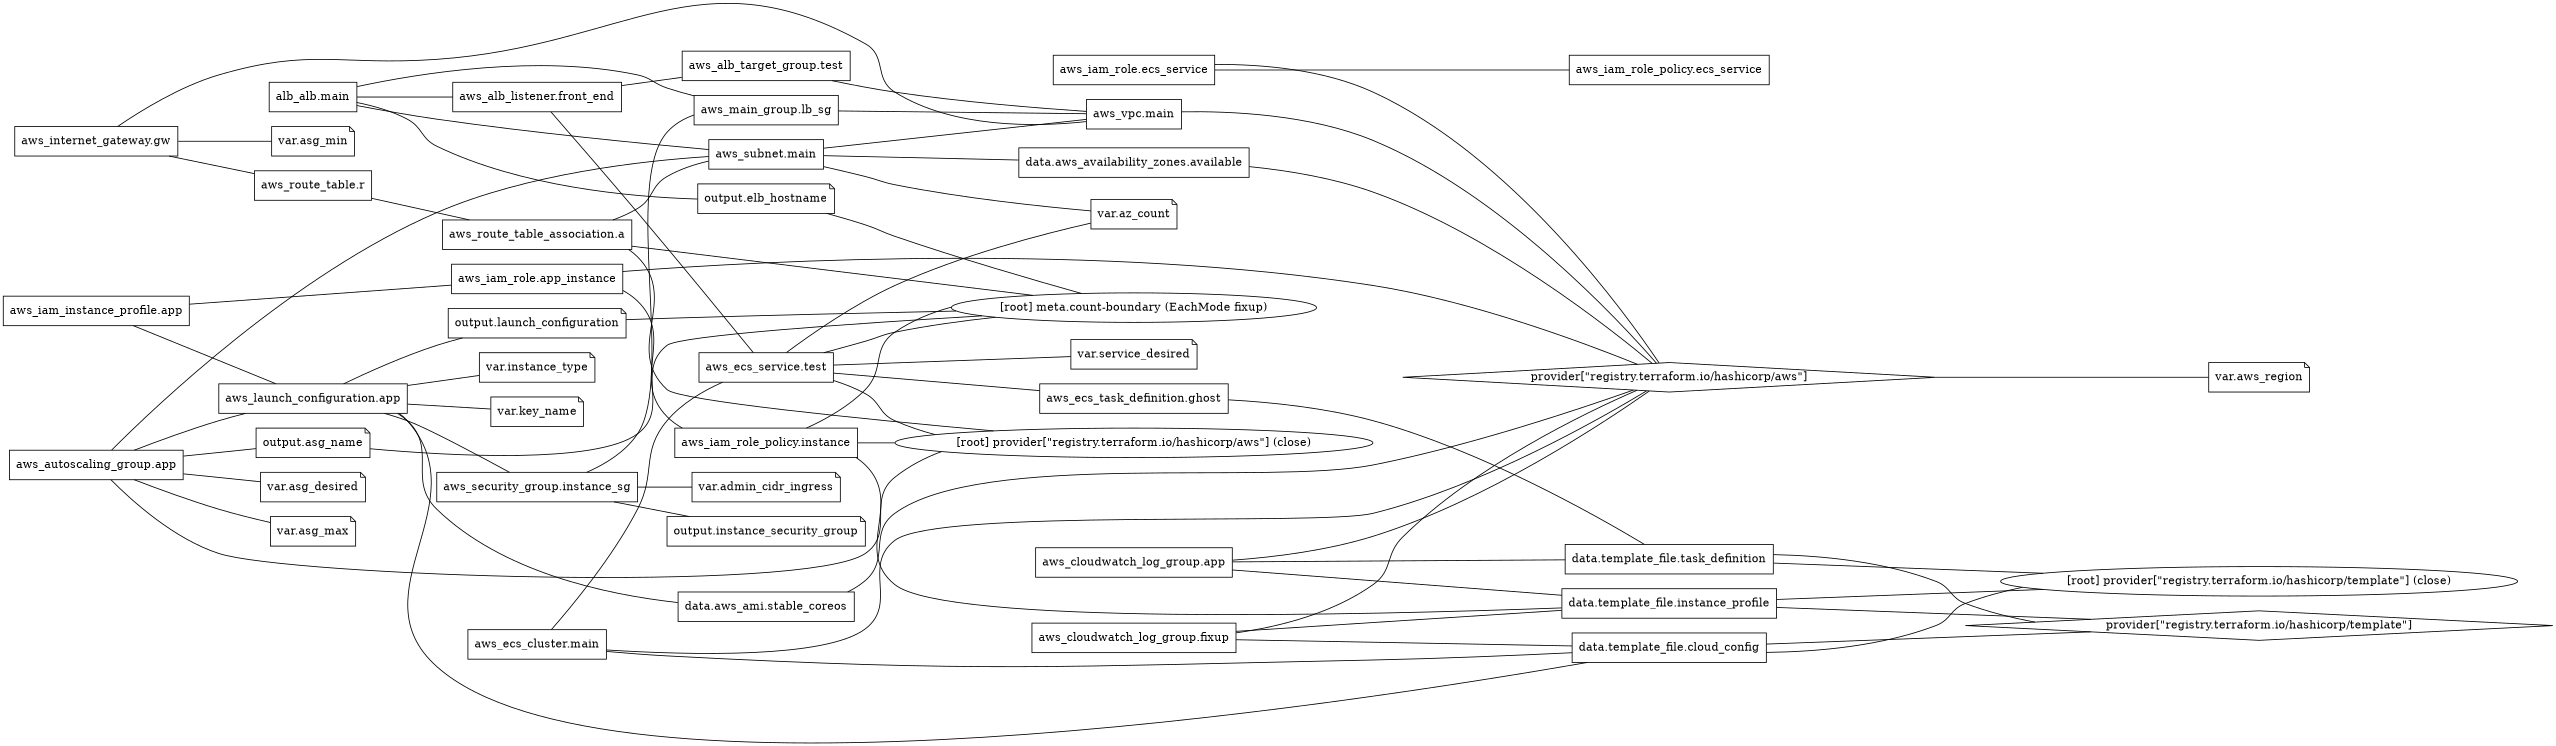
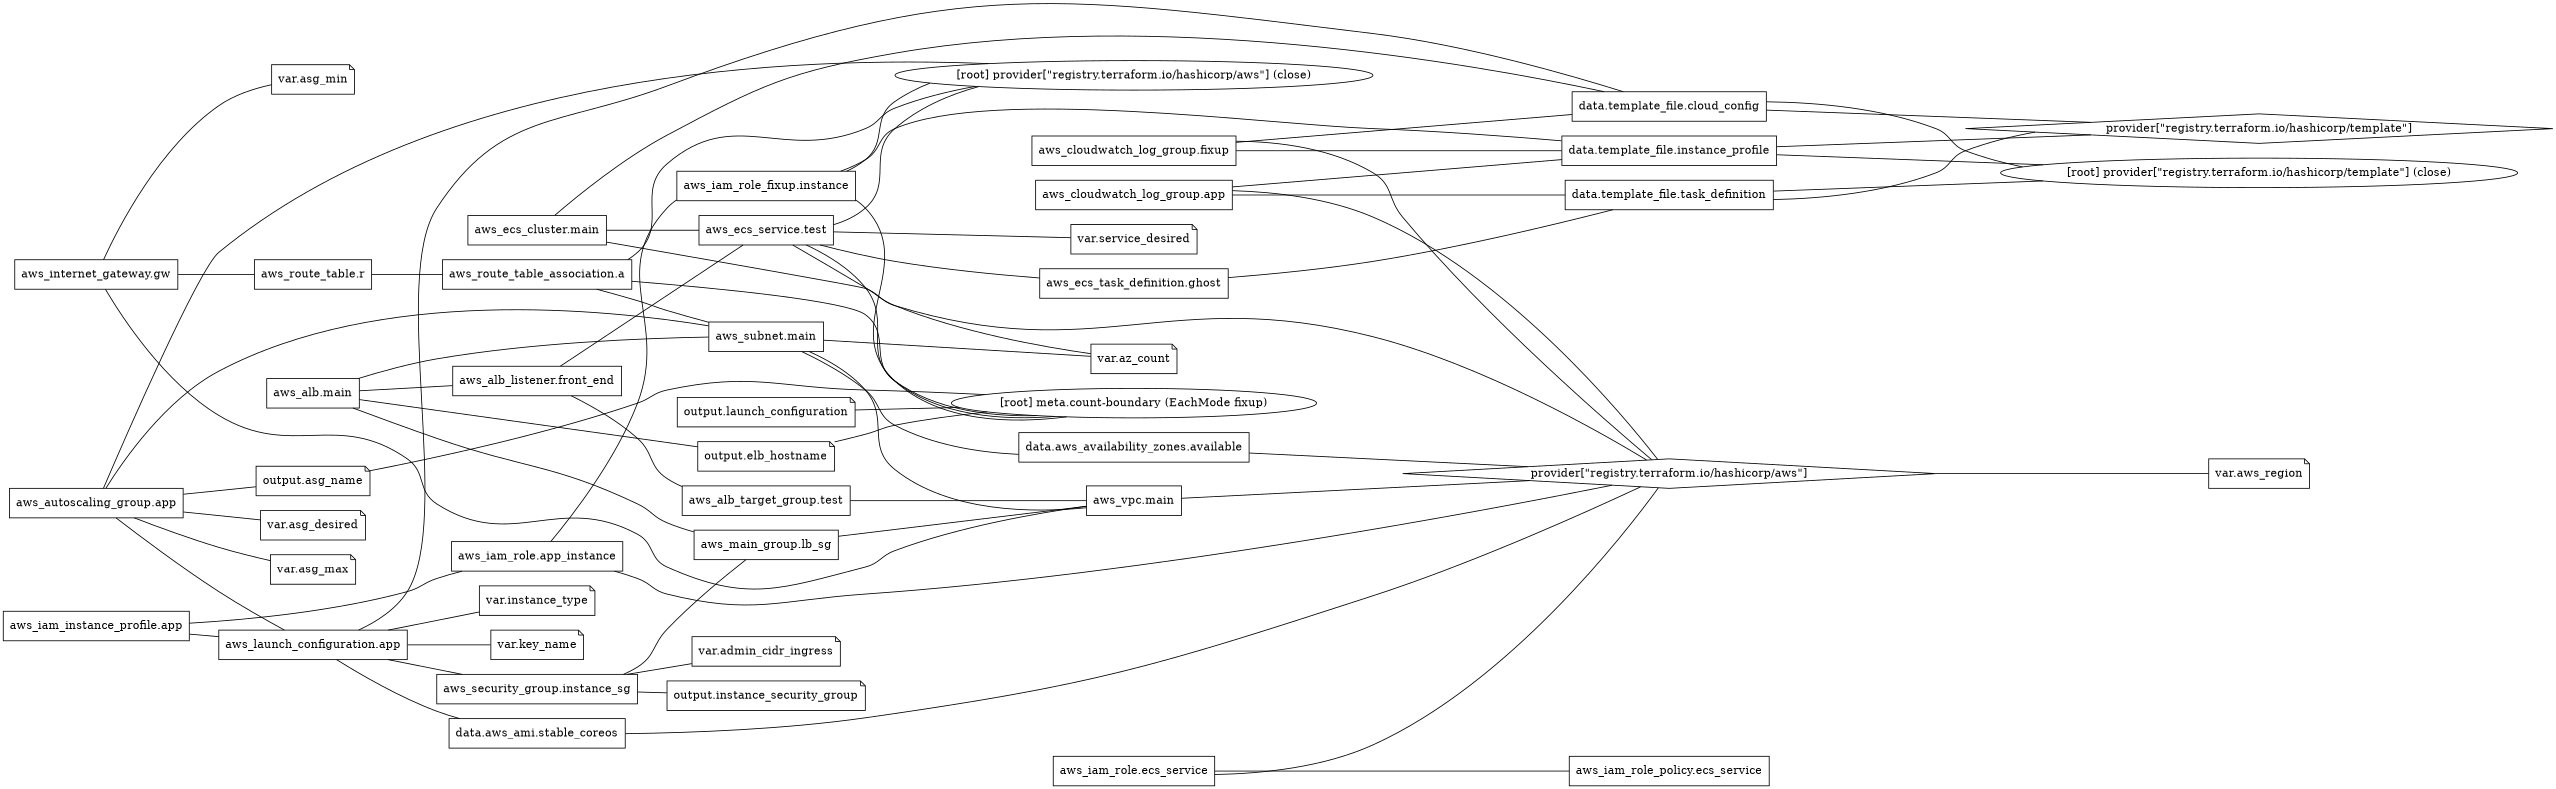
node "alb_alb.main": label "alb_alb.main" -> "aws_alb.main"
edge "output.launch_configuration" -- "aws_launch_configuration.app": removed
node "aws_iam_role_policy.instance": label "aws_iam_role_policy.instance" -> "aws_iam_role_fixup.instance"
